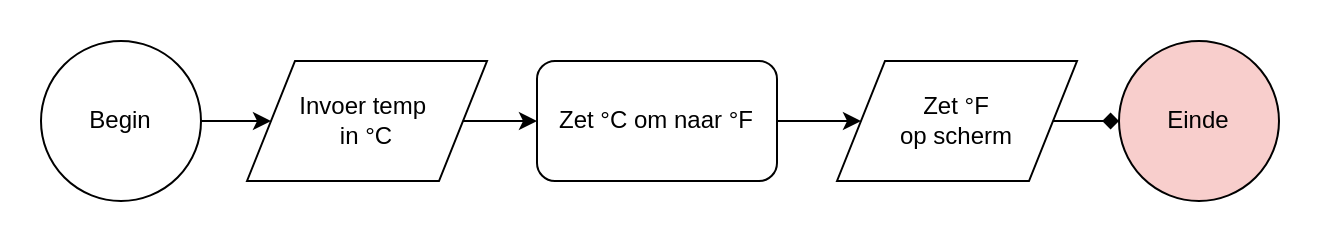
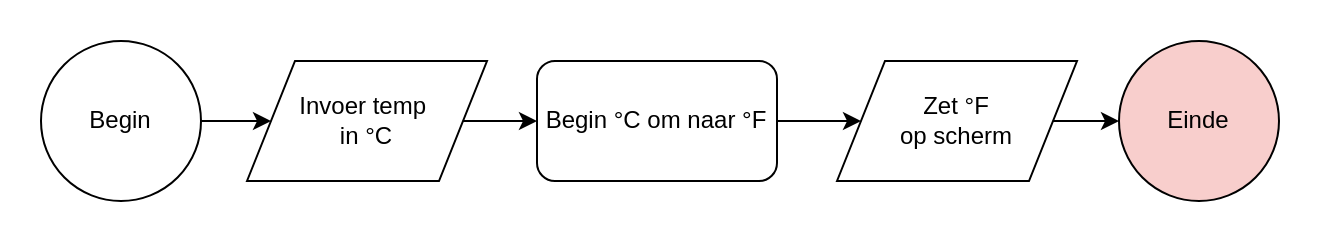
node "Zet °C om naar °F": label "Zet °C om naar °F" -> "Begin °C om naar °F"
edge "Zet °F op scherm" -> "Einde": arrowhead diamond -> classic
